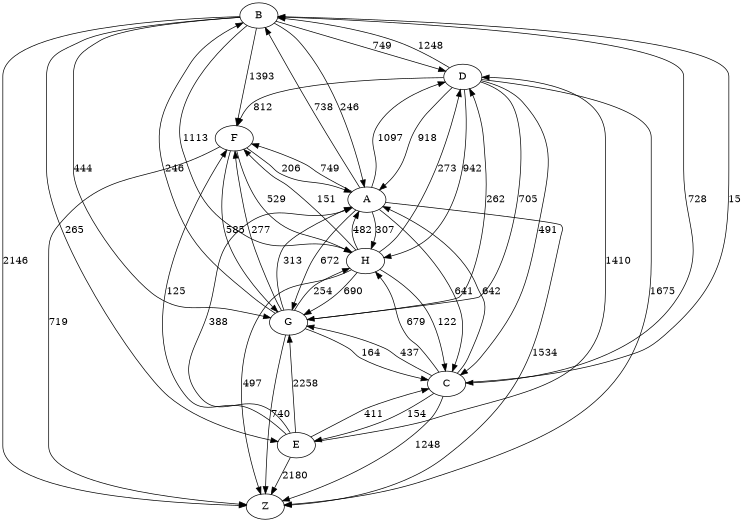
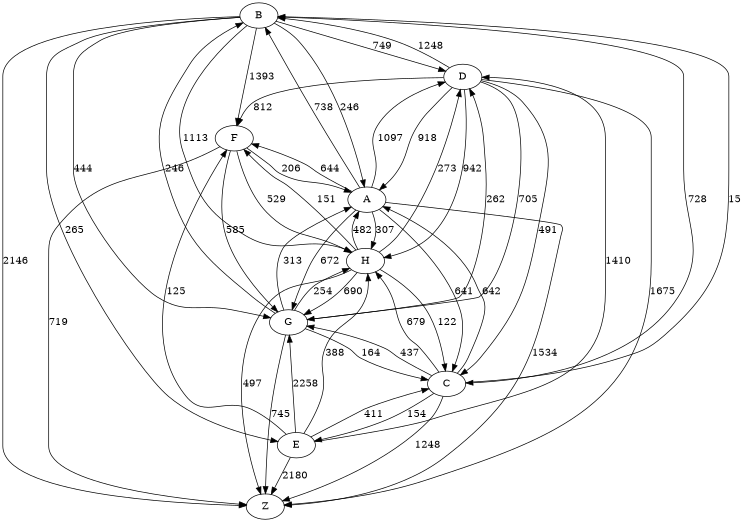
edge "A" -> "F": label "749" -> "644"
edge "G" -> "F": removed, label "277"
edge "E" -> "A": now "E" -> "H"
edge "G" -> "Z": label "740" -> "745"
